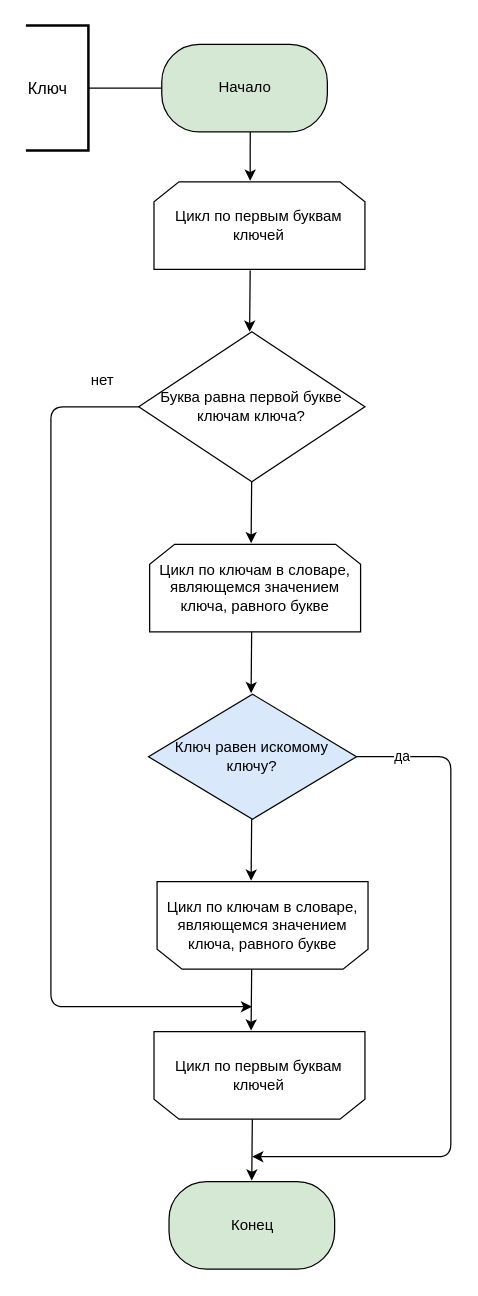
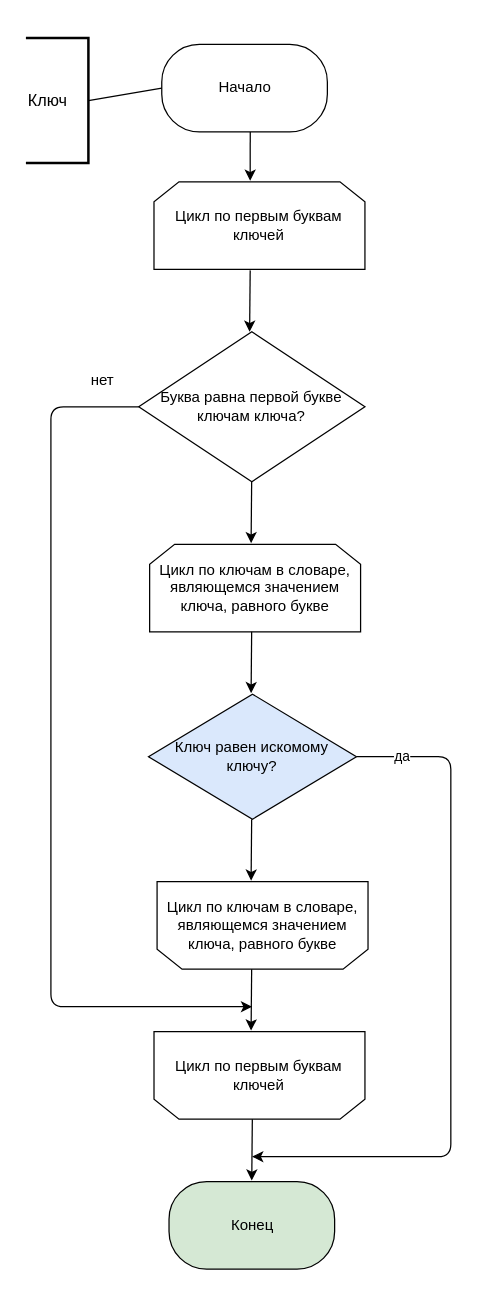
node "Ключ": moved (57, 88) -> (57, 101)
node "Начало": fillcolor #d5e8d4 -> #ffffff
